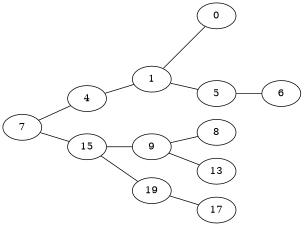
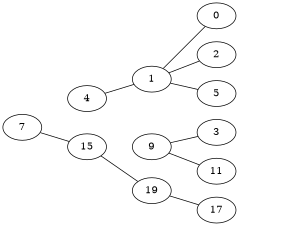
node "2": added
node "6": removed
edge "4" -- "7": removed
node "8": label "8" -> "3"
edge "15" -- "9": removed
node "13": label "13" -> "11"
